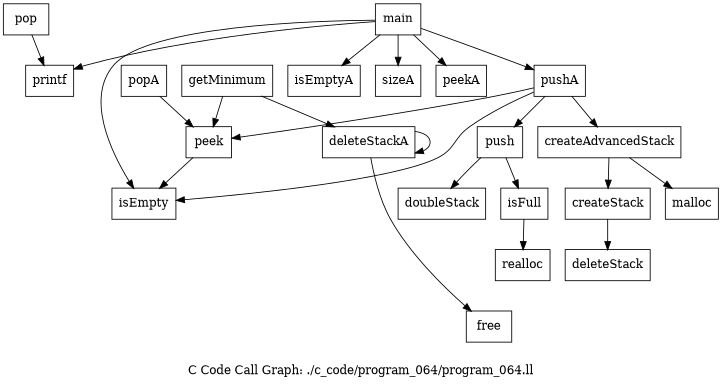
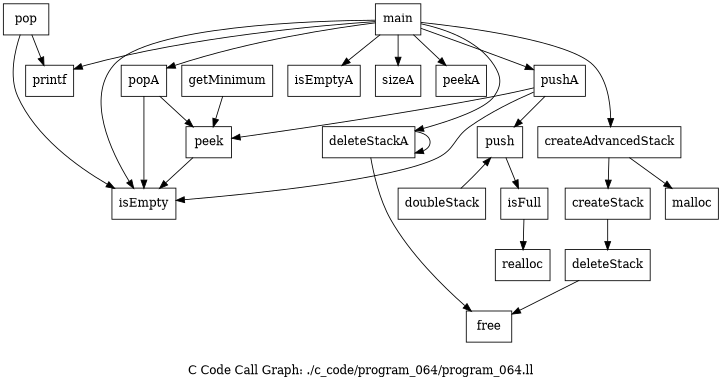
edge "main" -> "popA": added
edge "pushA" -> "createAdvancedStack": now "main" -> "createAdvancedStack"
edge "getMinimum" -> "deleteStackA": now "main" -> "deleteStackA"
edge "pop" -> "isEmpty": added
edge "popA" -> "isEmpty": added
edge "push" -> "doubleStack": reversed
edge "deleteStack" -> "free": added
